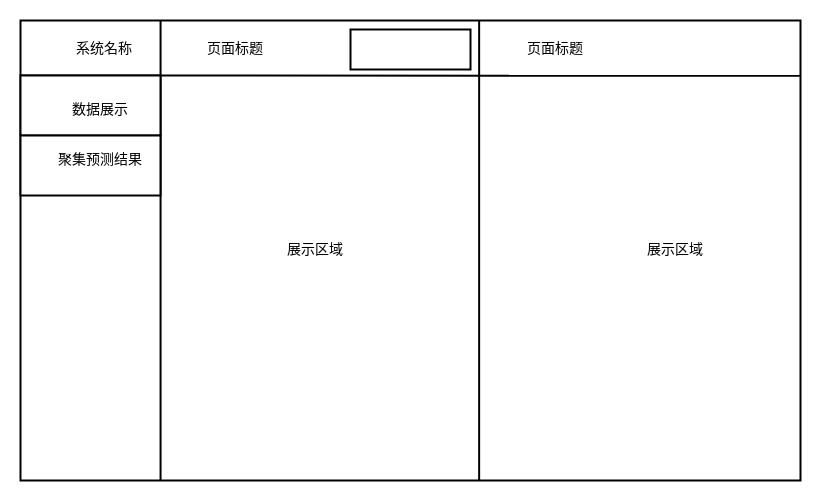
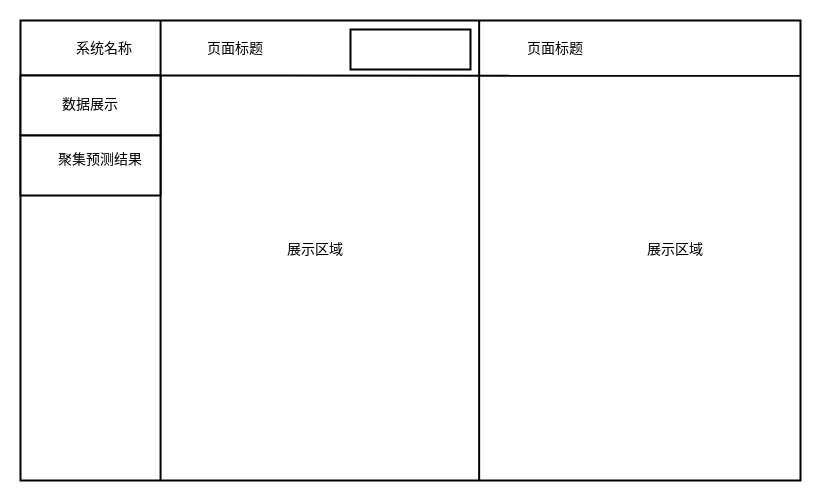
node "数据展示": moved (101, 111) -> (91, 106)
